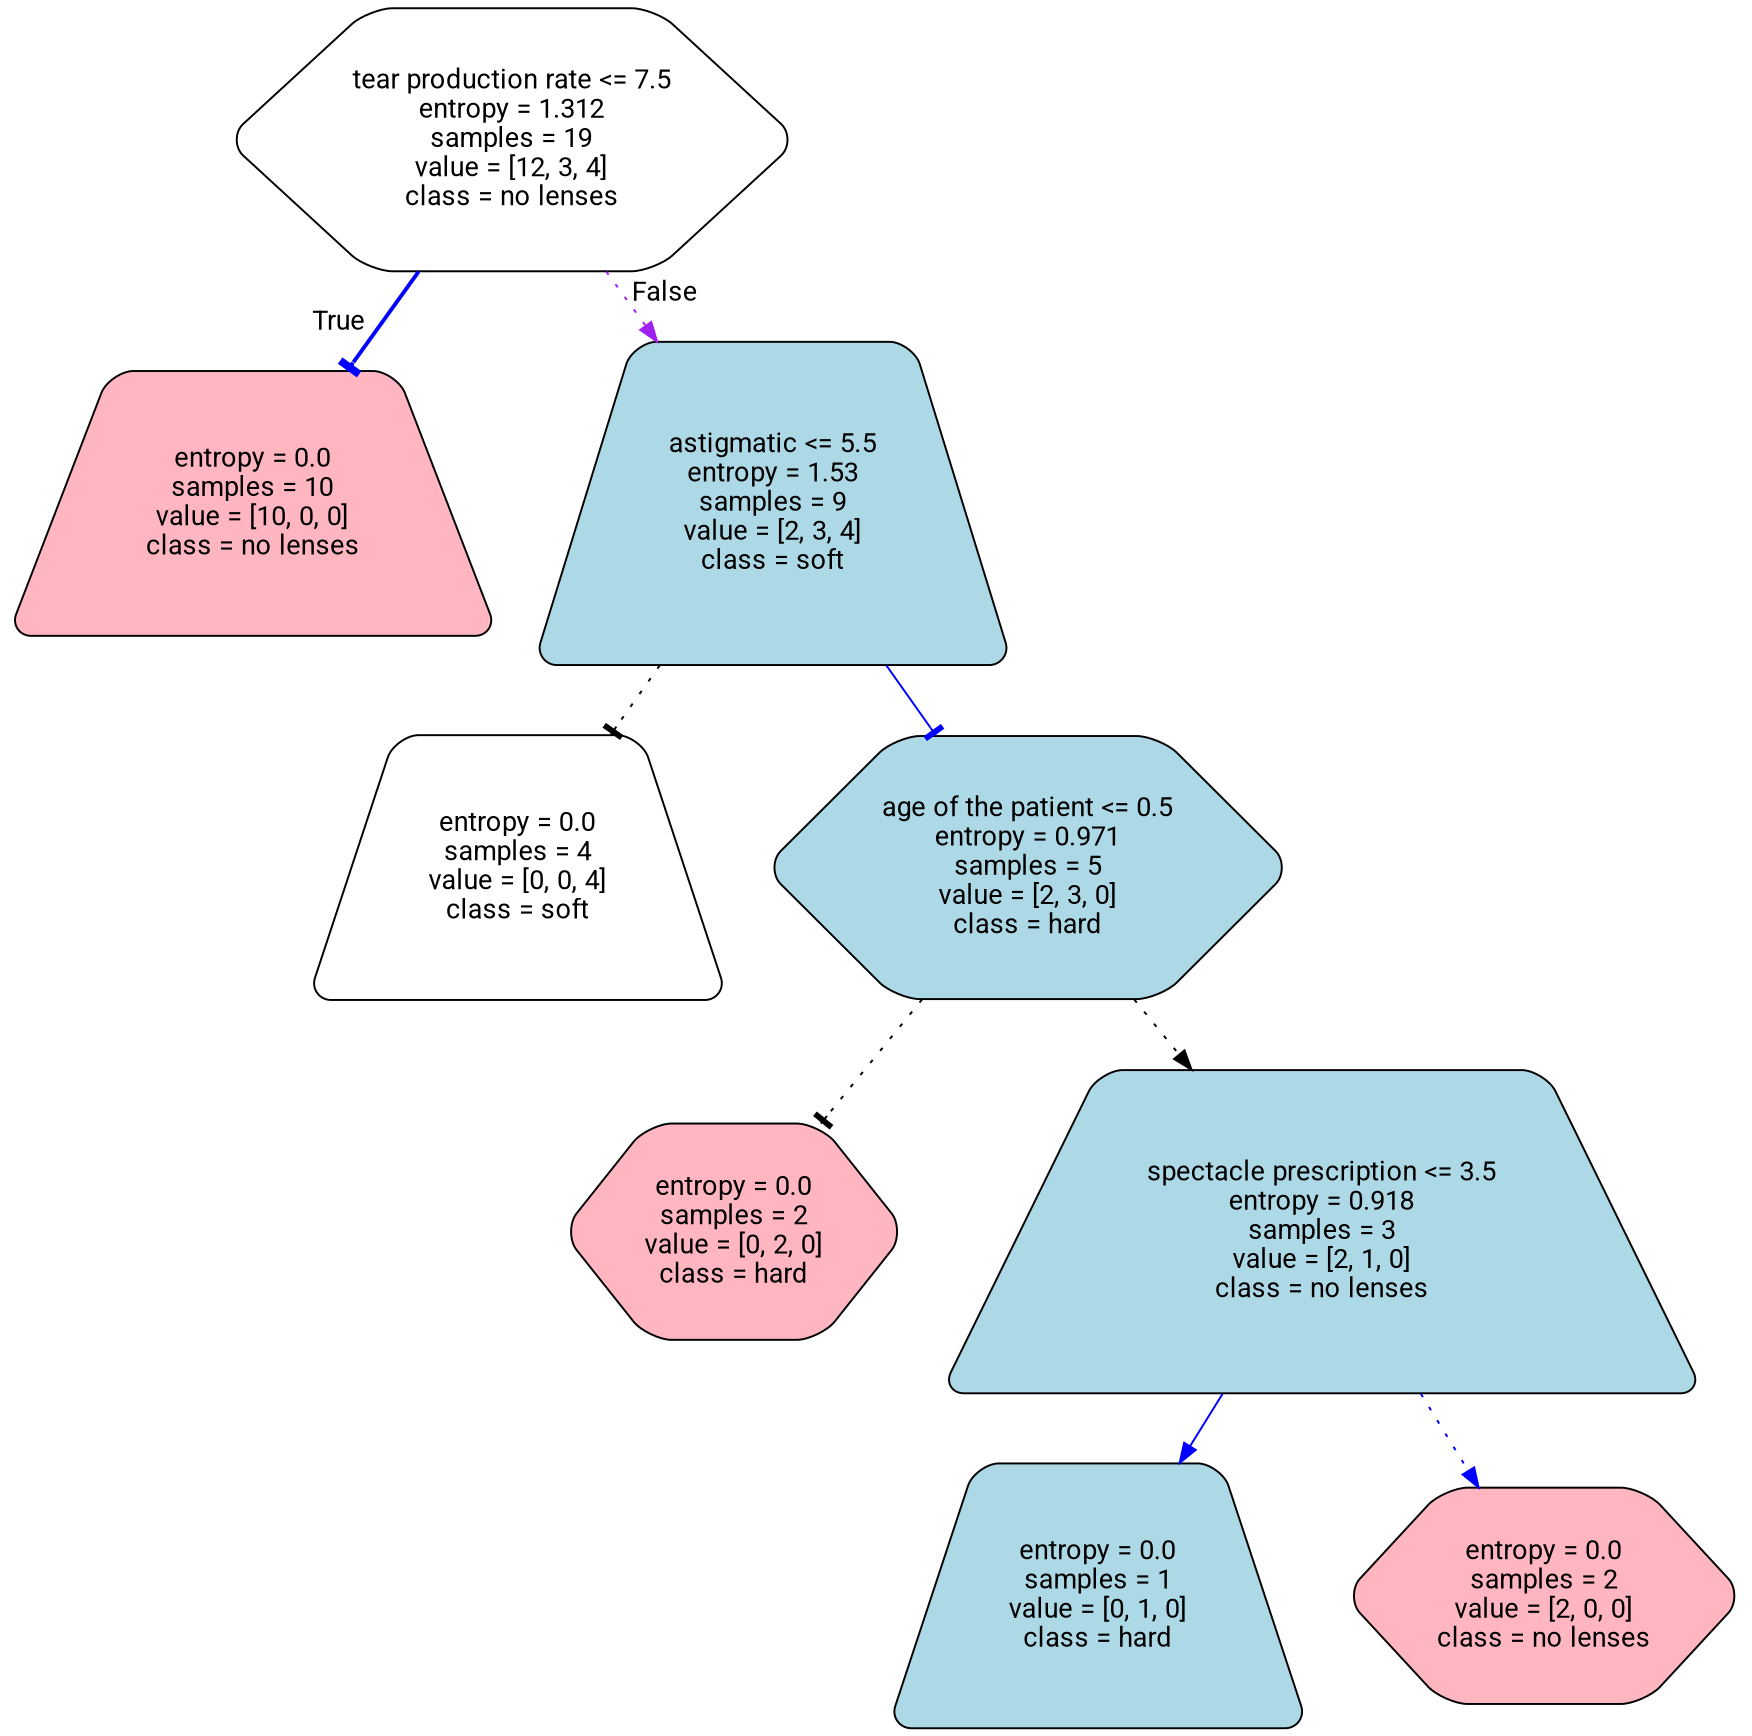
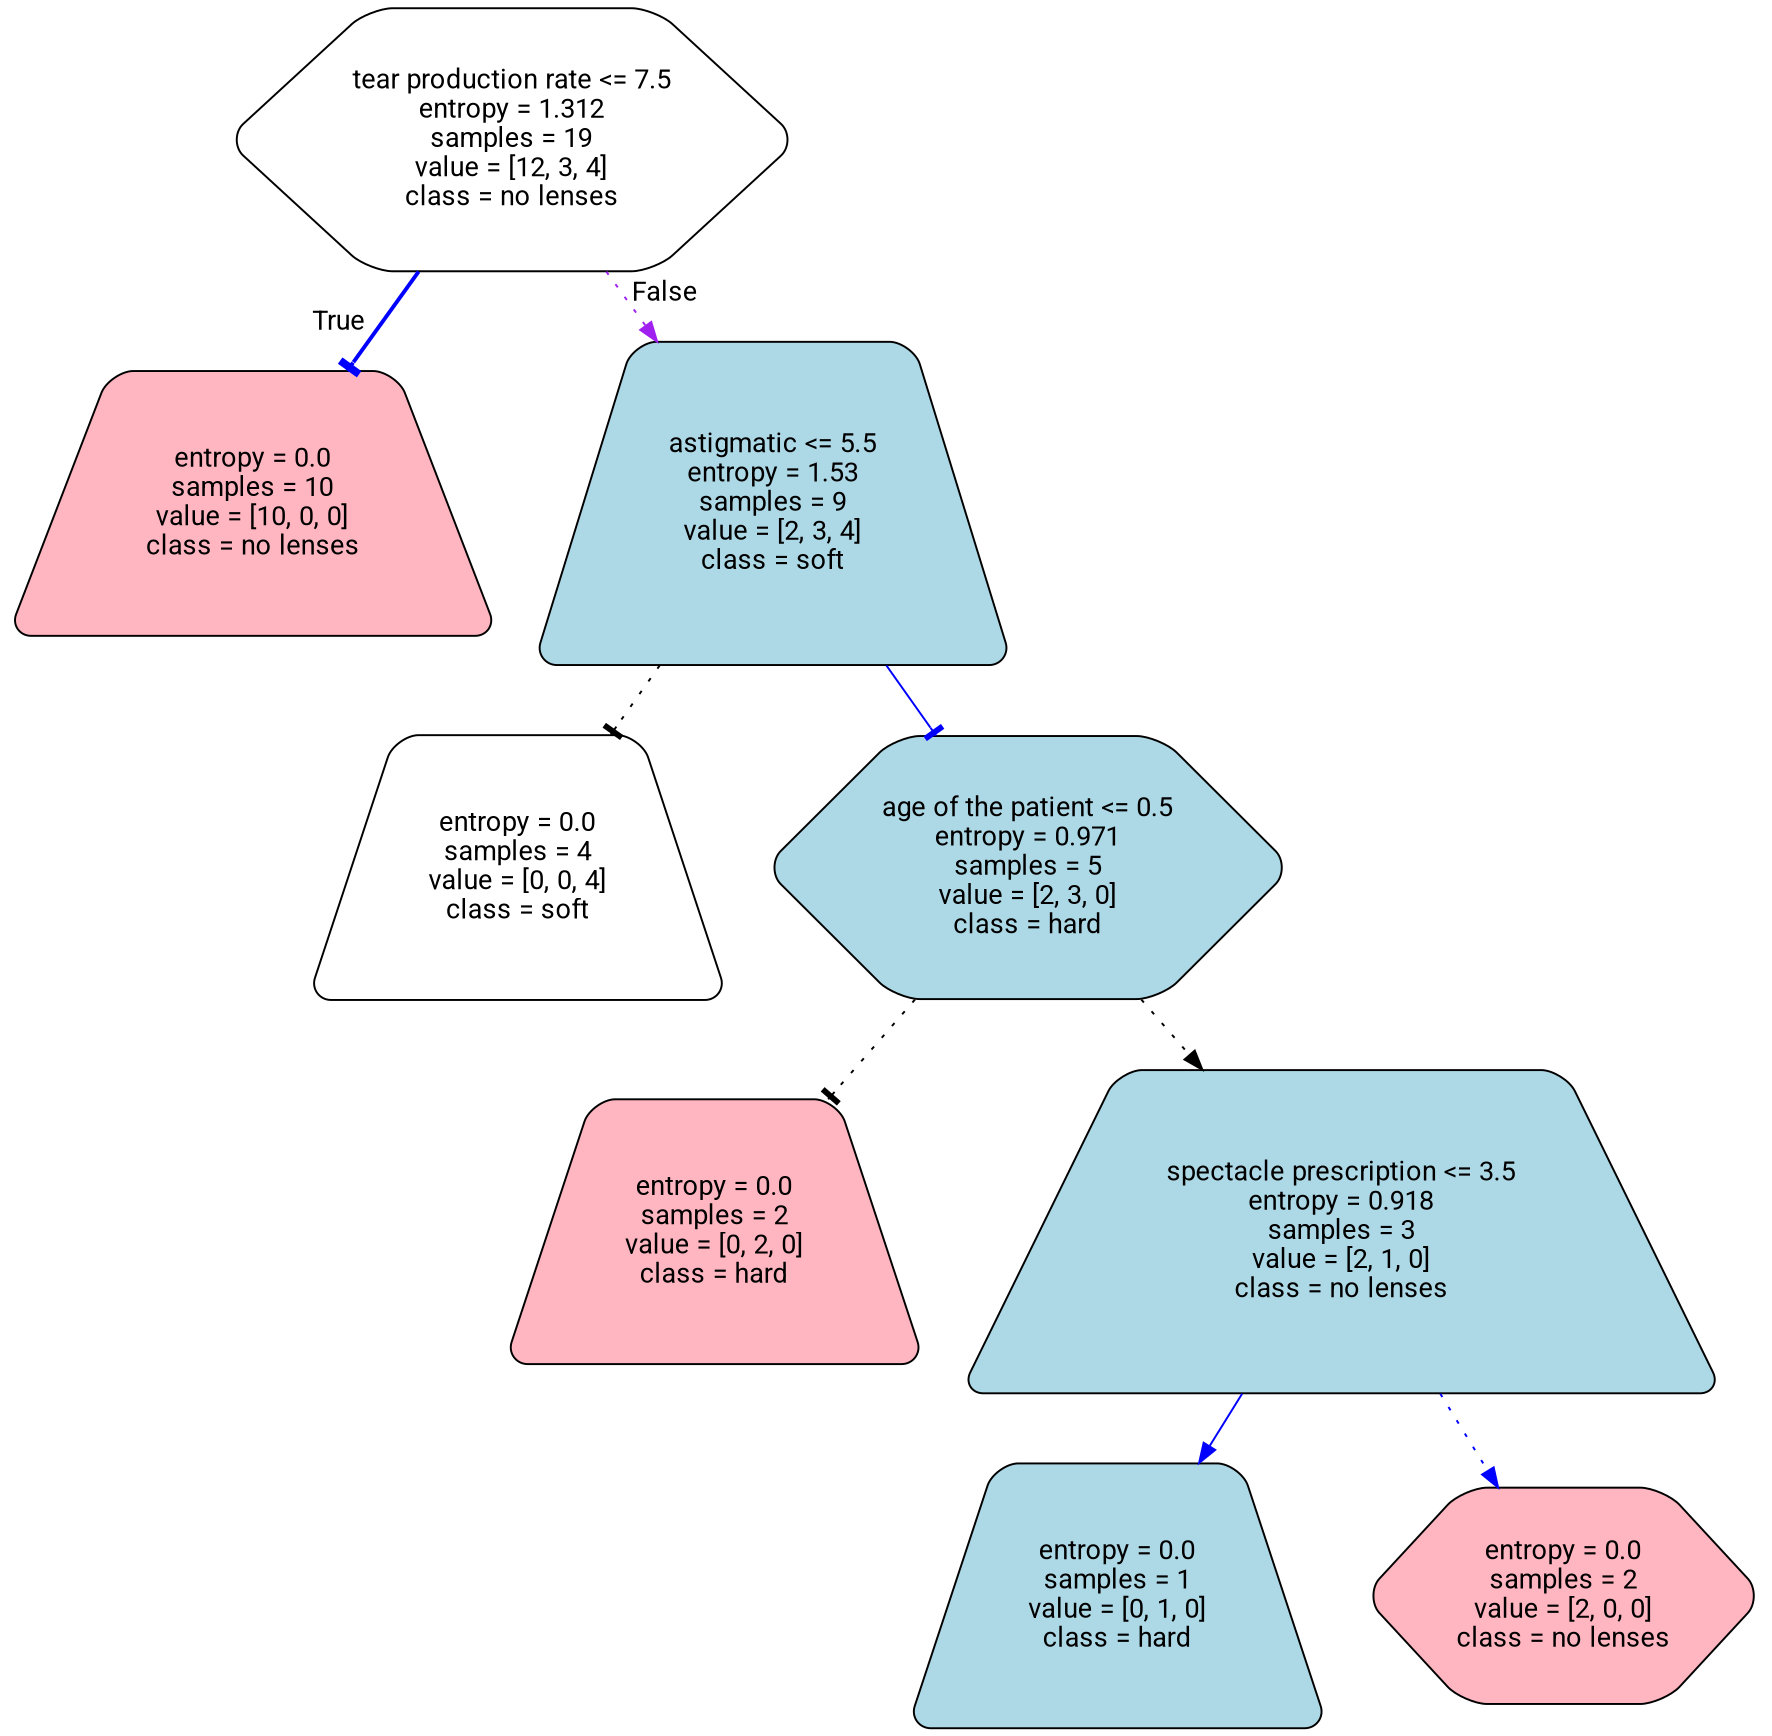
node "entropy = 0.0 samples = 2 value = [0, 2, 0] class = hard": shape hexagon -> trapezium
